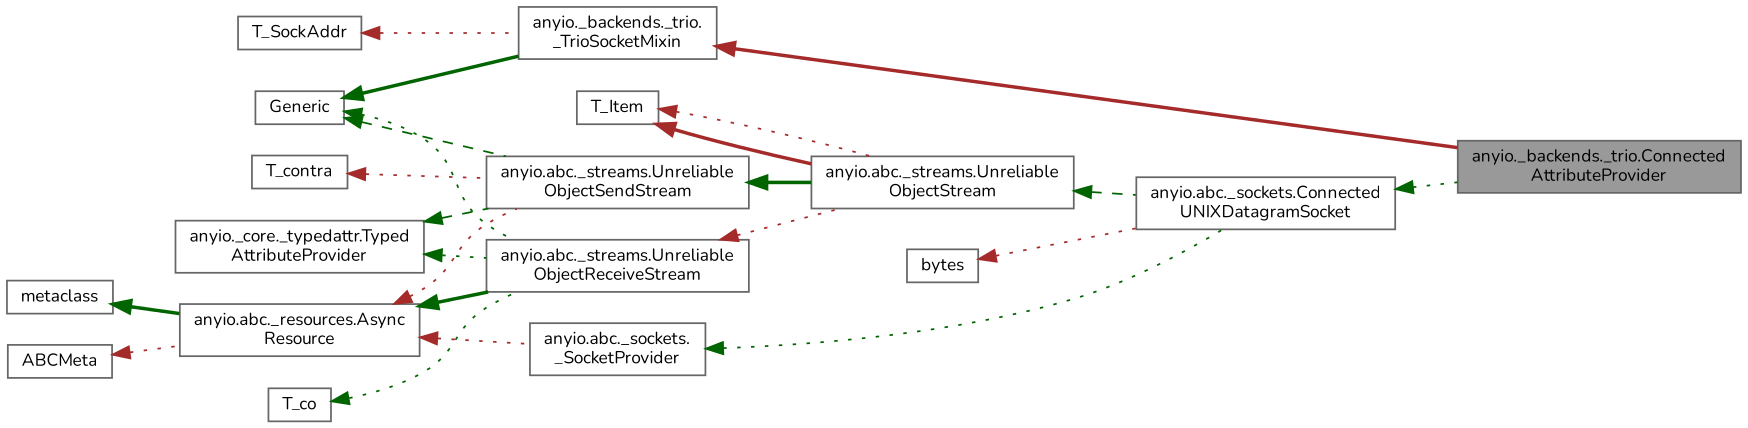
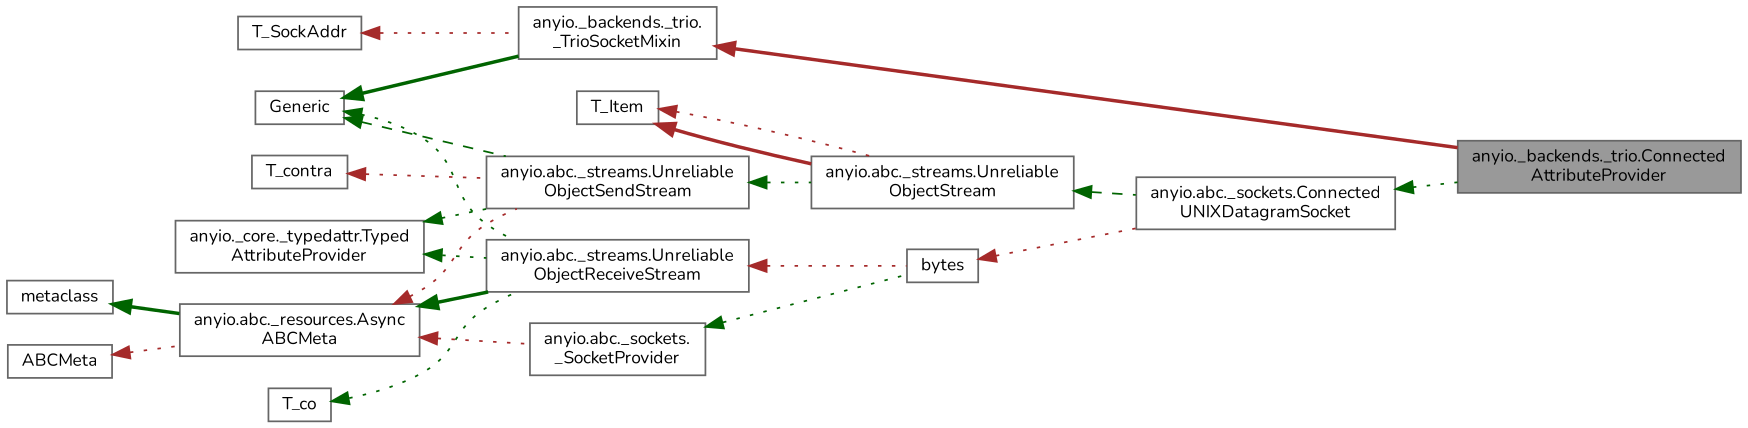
edge "anyio.abc._streams.Unreliable ObjectStream" -> "anyio.abc._streams.Unreliable ObjectSendStream": style bold -> dotted
edge "anyio.abc._streams.Unreliable ObjectSendStream" -> "anyio._core._typedattr.Typed AttributeProvider": style dashed -> dotted
edge "anyio.abc._streams.Unreliable ObjectStream" -> "anyio.abc._streams.Unreliable ObjectReceiveStream": now "bytes" -> "anyio.abc._streams.Unreliable ObjectReceiveStream"
edge "anyio.abc._sockets.Connected UNIXDatagramSocket" -> "anyio.abc._sockets. _SocketProvider": now "bytes" -> "anyio.abc._sockets. _SocketProvider"
node "anyio.abc._resources.Async Resource": label "anyio.abc._resources.Async Resource" -> "anyio.abc._resources.Async ABCMeta"
